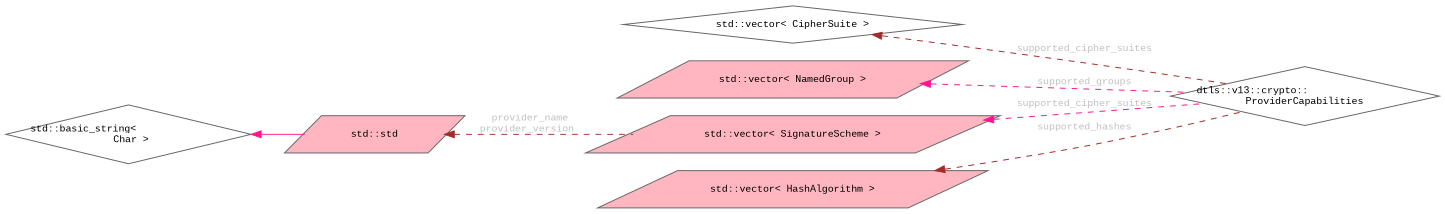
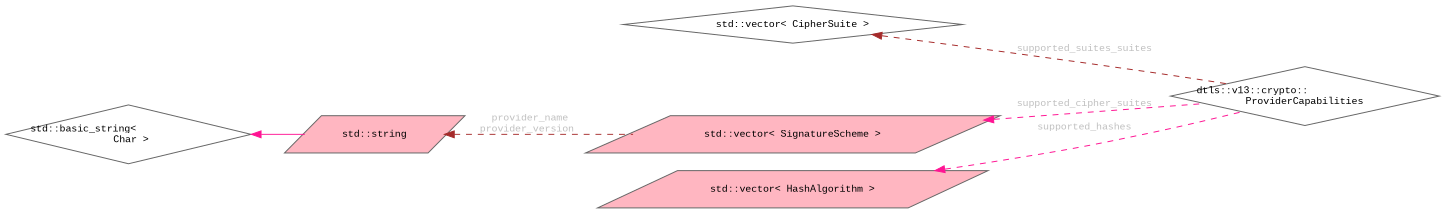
edge "dtls::v13::crypto:: ProviderCapabilities" -> "std::vector< CipherSuite >": label " supported_cipher_suites" -> " supported_suites_suites"
node "std::vector< NamedGroup >": removed
node "std::std": label "std::std" -> "std::string"
edge "dtls::v13::crypto:: ProviderCapabilities" -> "std::vector< HashAlgorithm >": color brown -> deeppink
